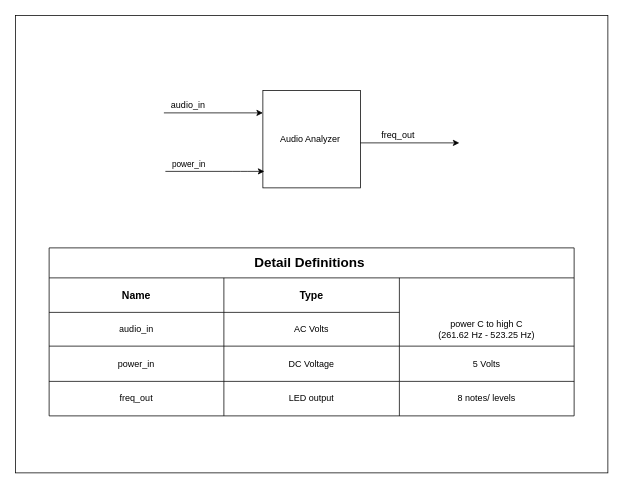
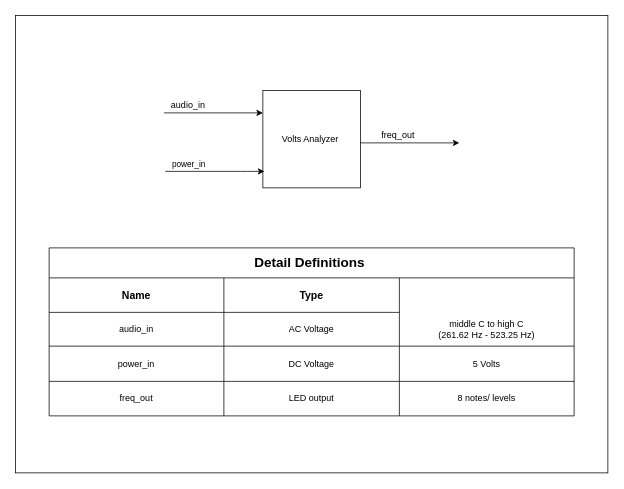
node "Audio Analyzer": label "Audio Analyzer" -> "Volts Analyzer"
node "AC Volts": label "AC Volts" -> "AC Voltage"
node "power C to high C (261.62 Hz - 523.25 Hz)": label "power C to high C (261.62 Hz - 523.25 Hz)" -> "middle C to high C (261.62 Hz - 523.25 Hz)"
